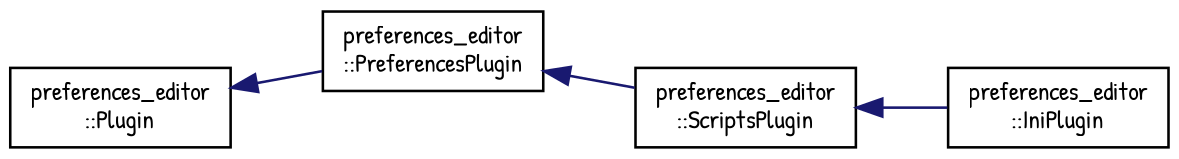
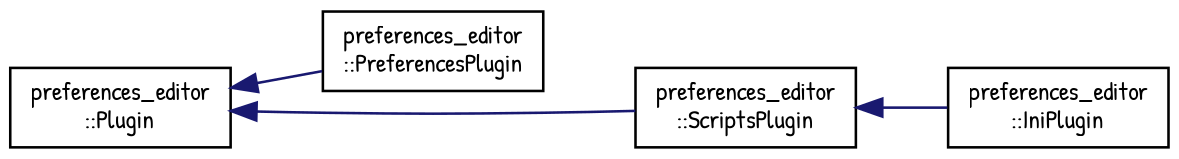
edge "preferences_editor ::ScriptsPlugin" -> "preferences_editor ::PreferencesPlugin": now "preferences_editor ::ScriptsPlugin" -> "preferences_editor ::Plugin"
